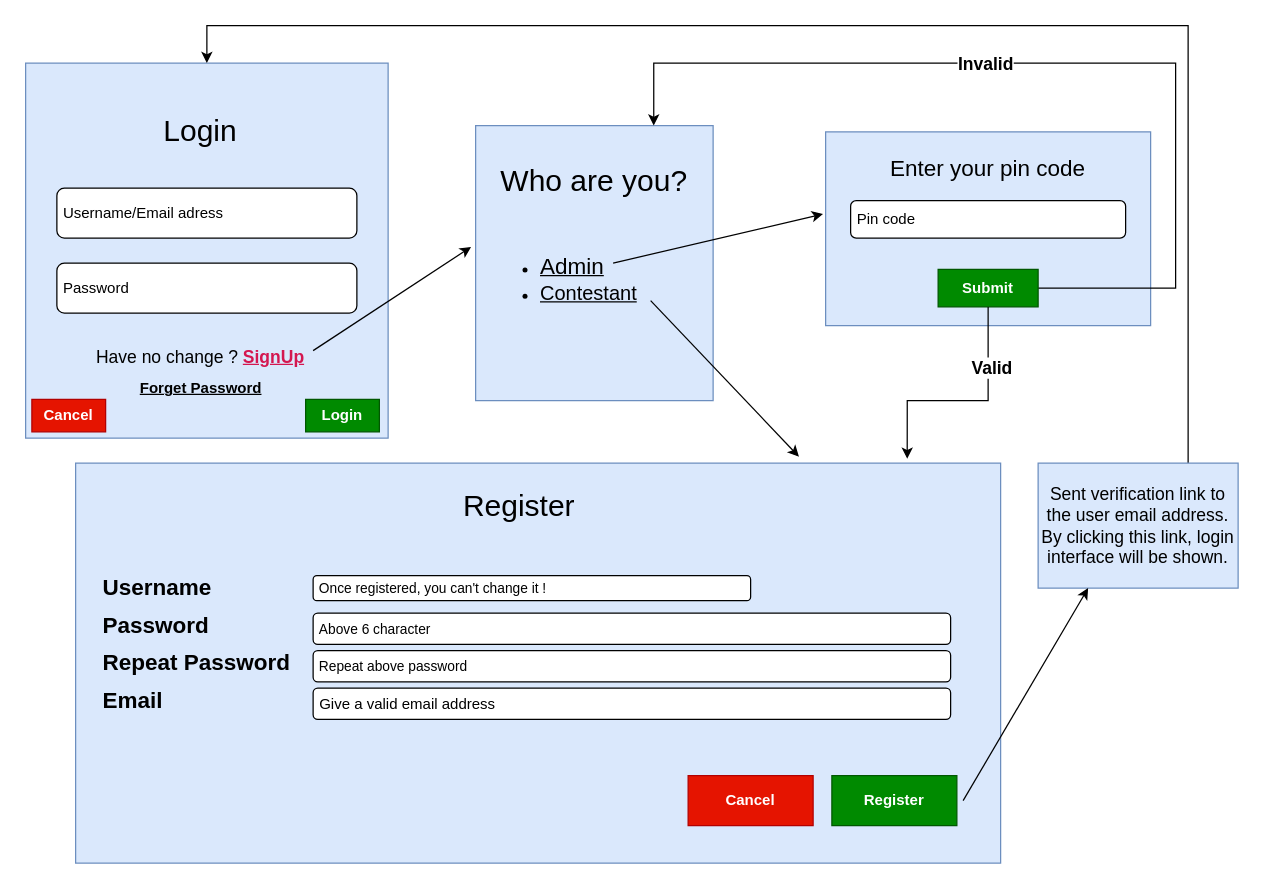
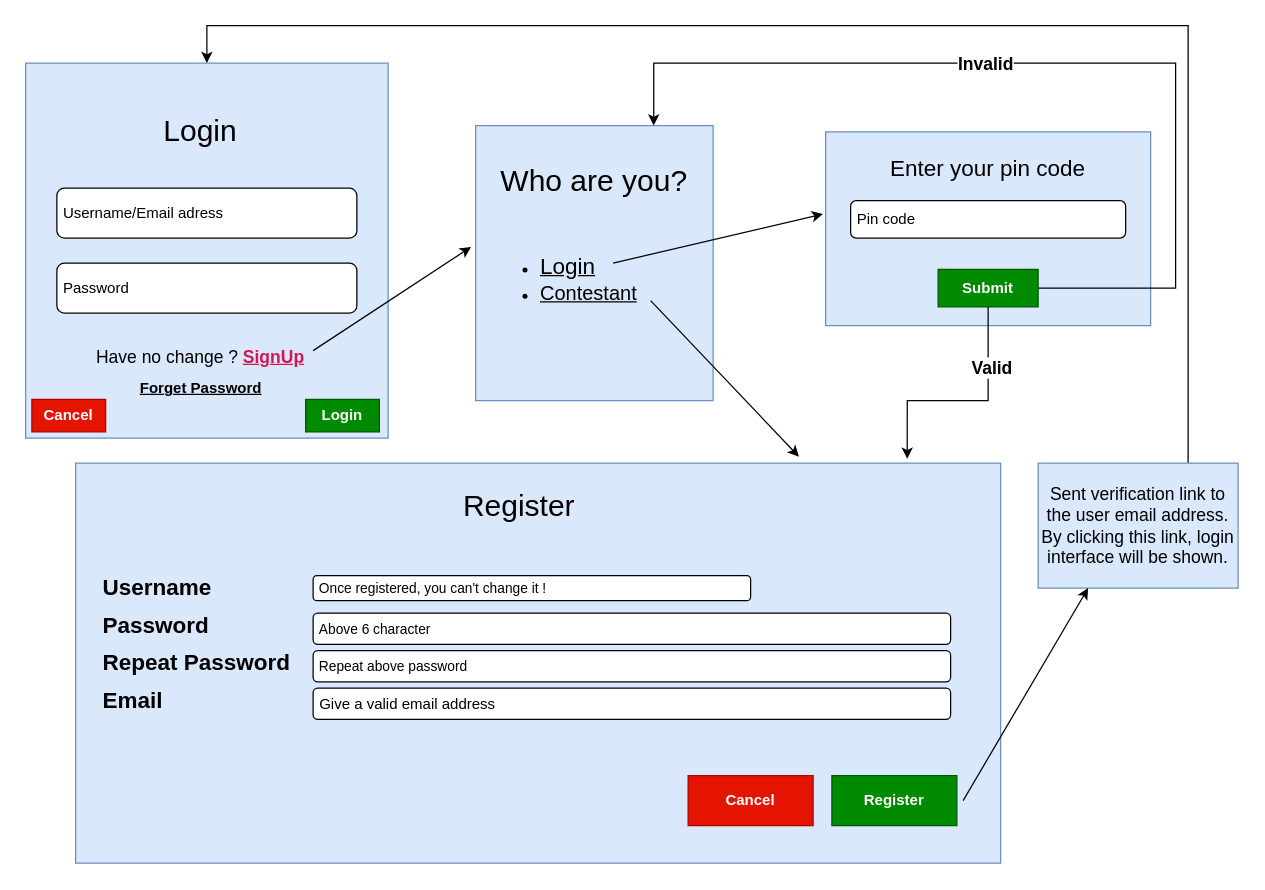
node "Admin Contestant": label "Admin Contestant" -> "Login Contestant"
